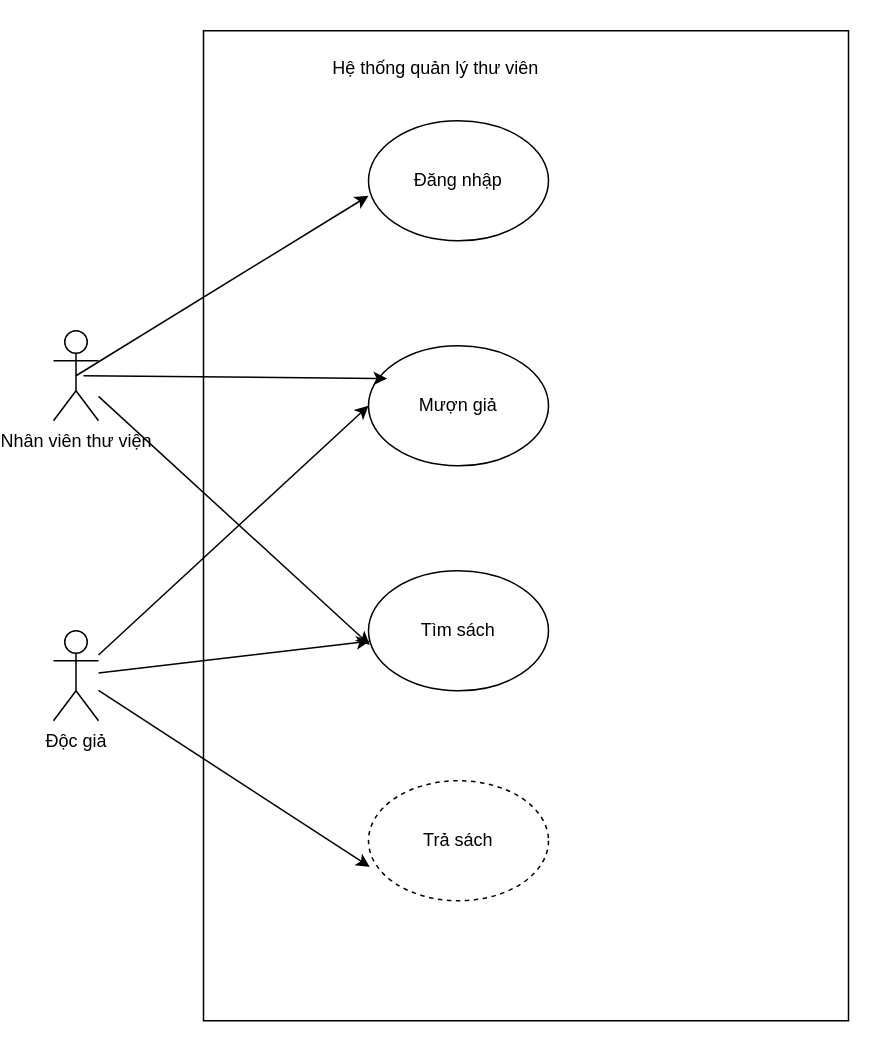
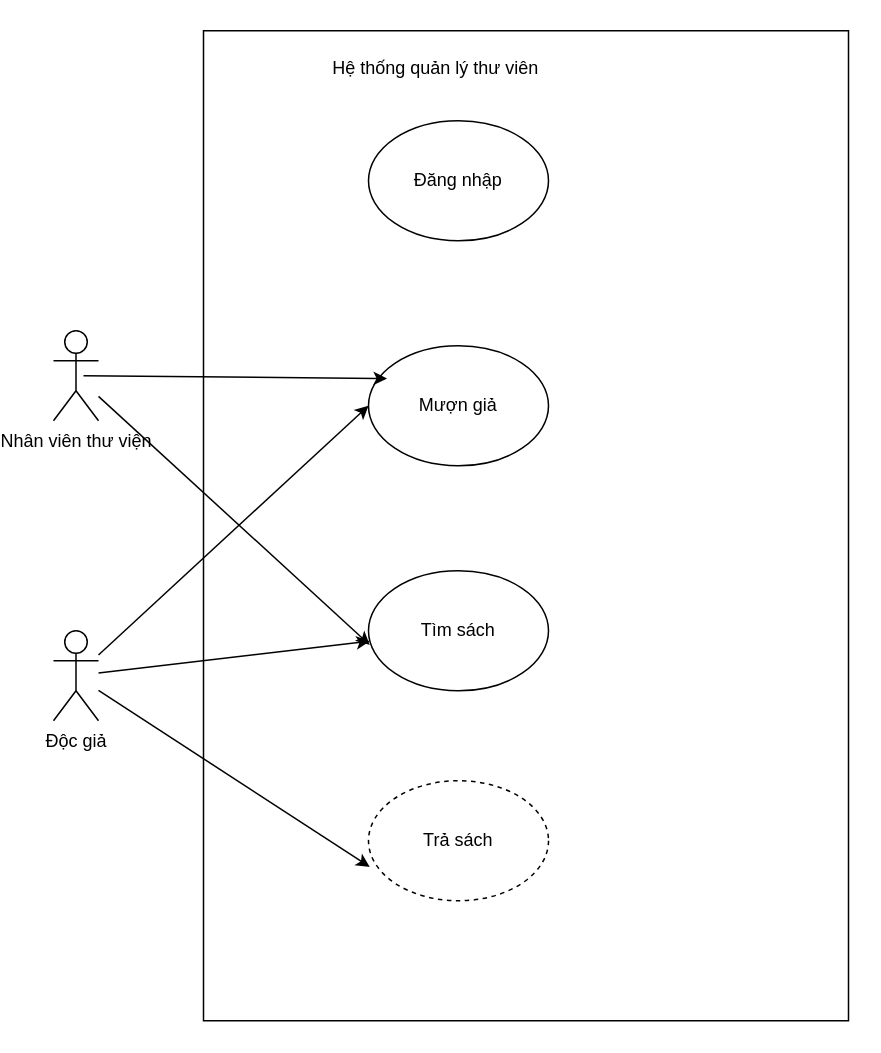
edge "Nhân viên thư viện" -> "Đăng nhập": removed
